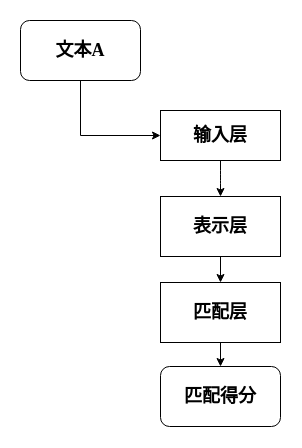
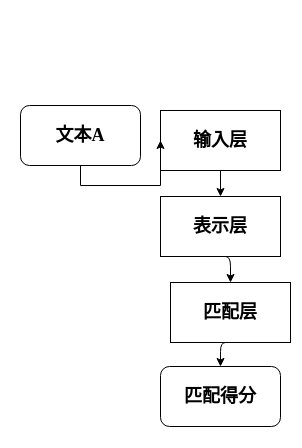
node "文本A": moved (81, 51) -> (81, 136)
node "输入层": size 120x50 -> 120x60
node "匹配层": moved (221, 313) -> (231, 313)
